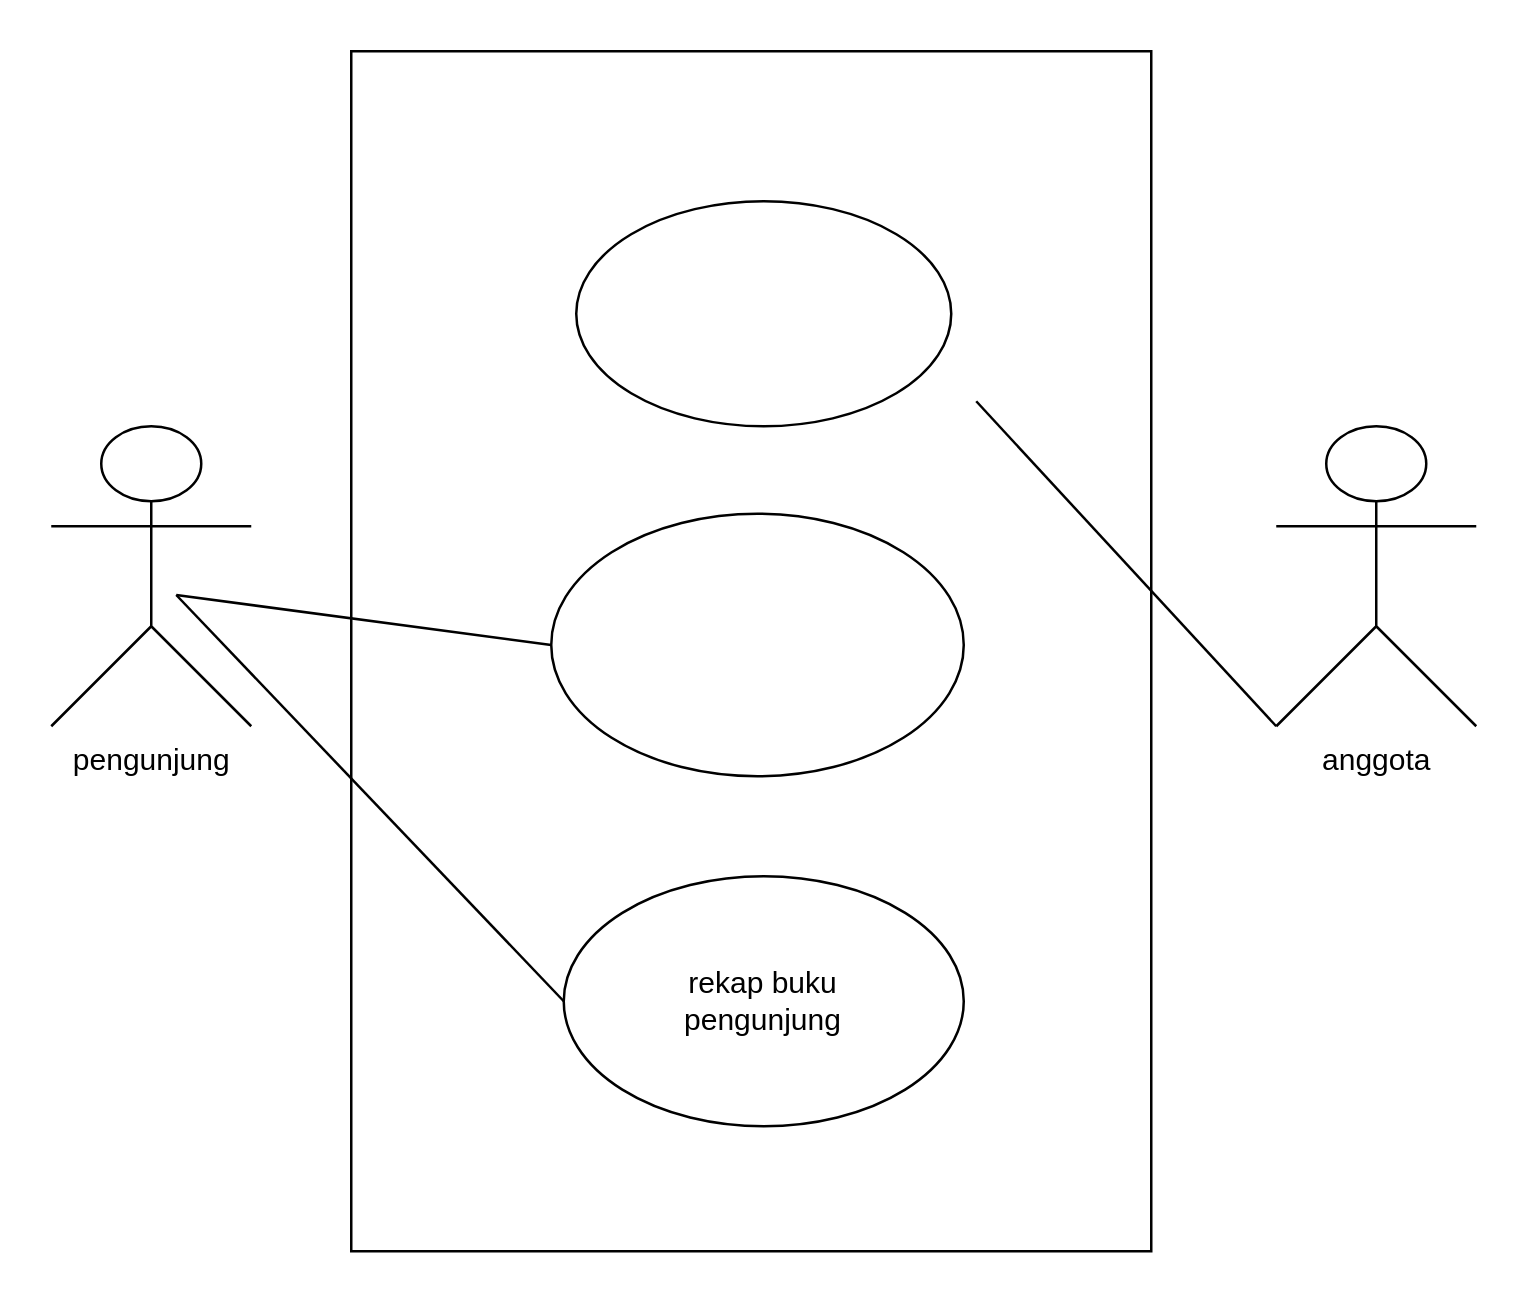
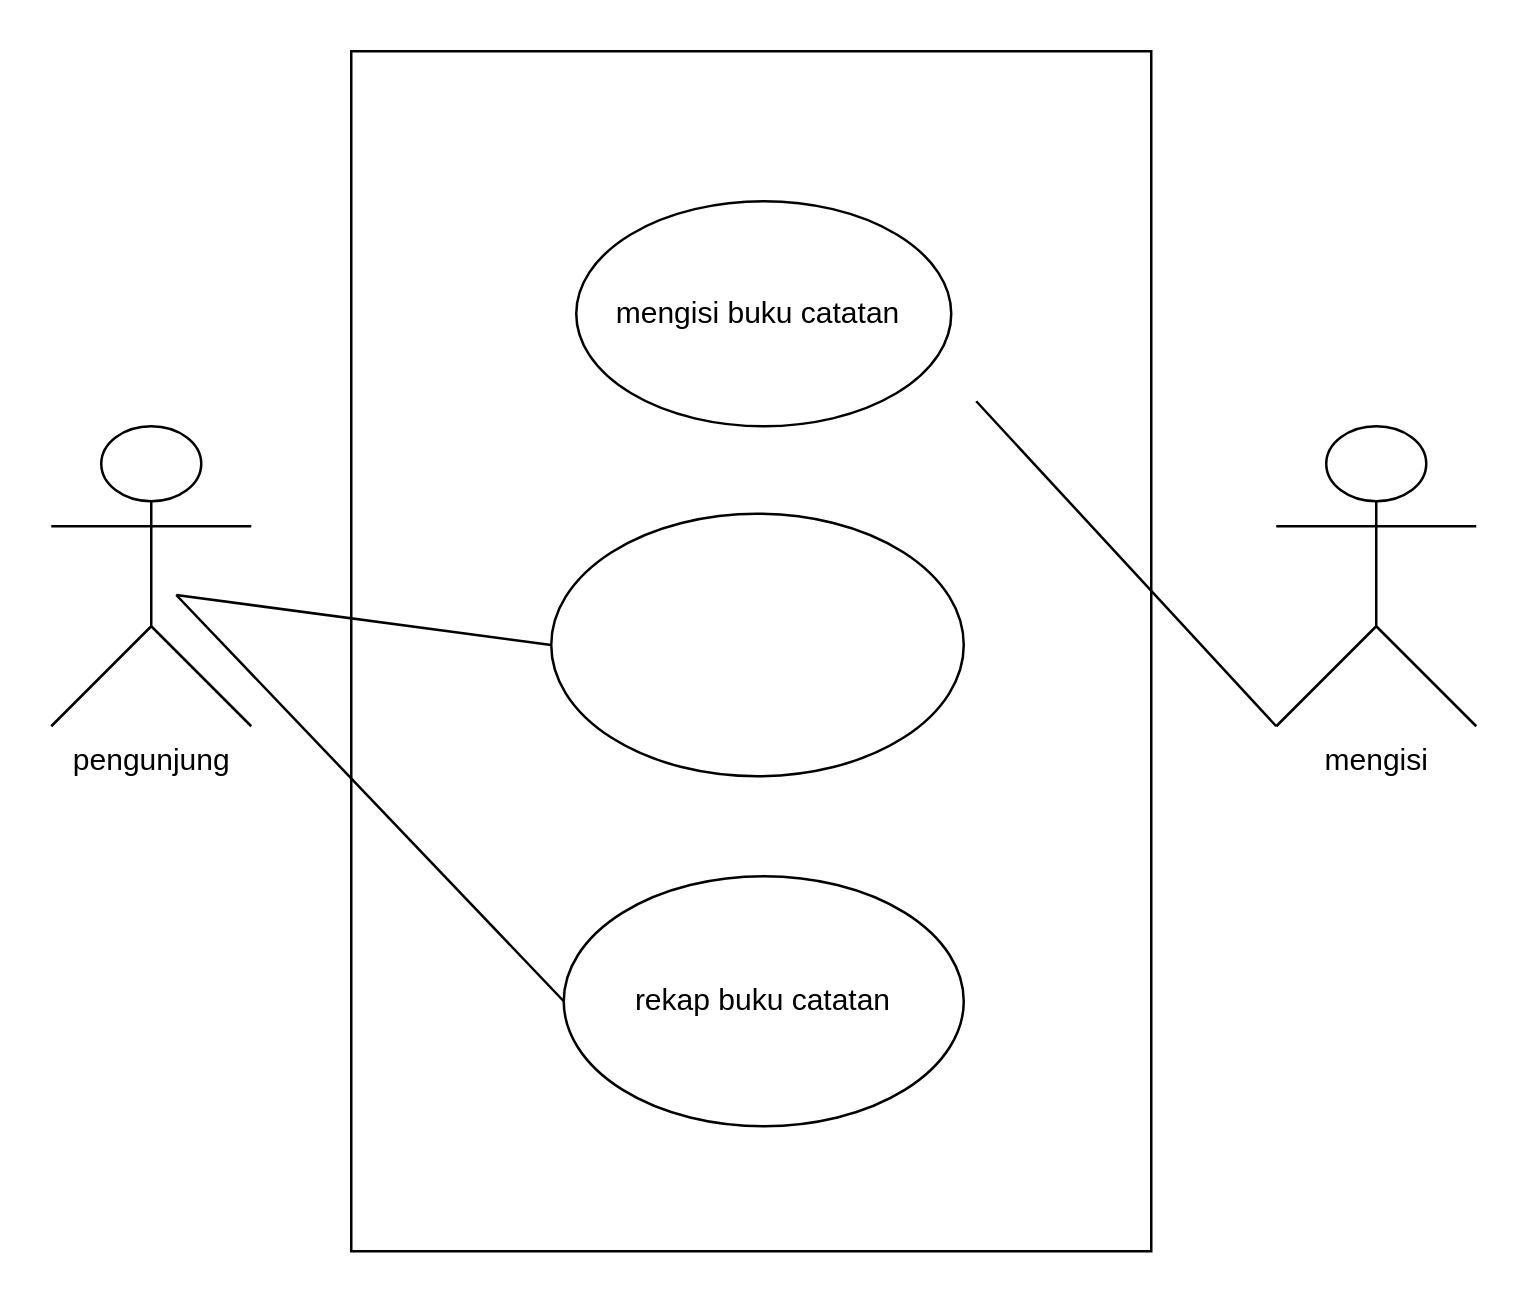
node "mengisi buku catatan": added
node "anggota": label "anggota" -> "mengisi"
node "rekap buku pengunjung": label "rekap buku pengunjung" -> "rekap buku catatan"
